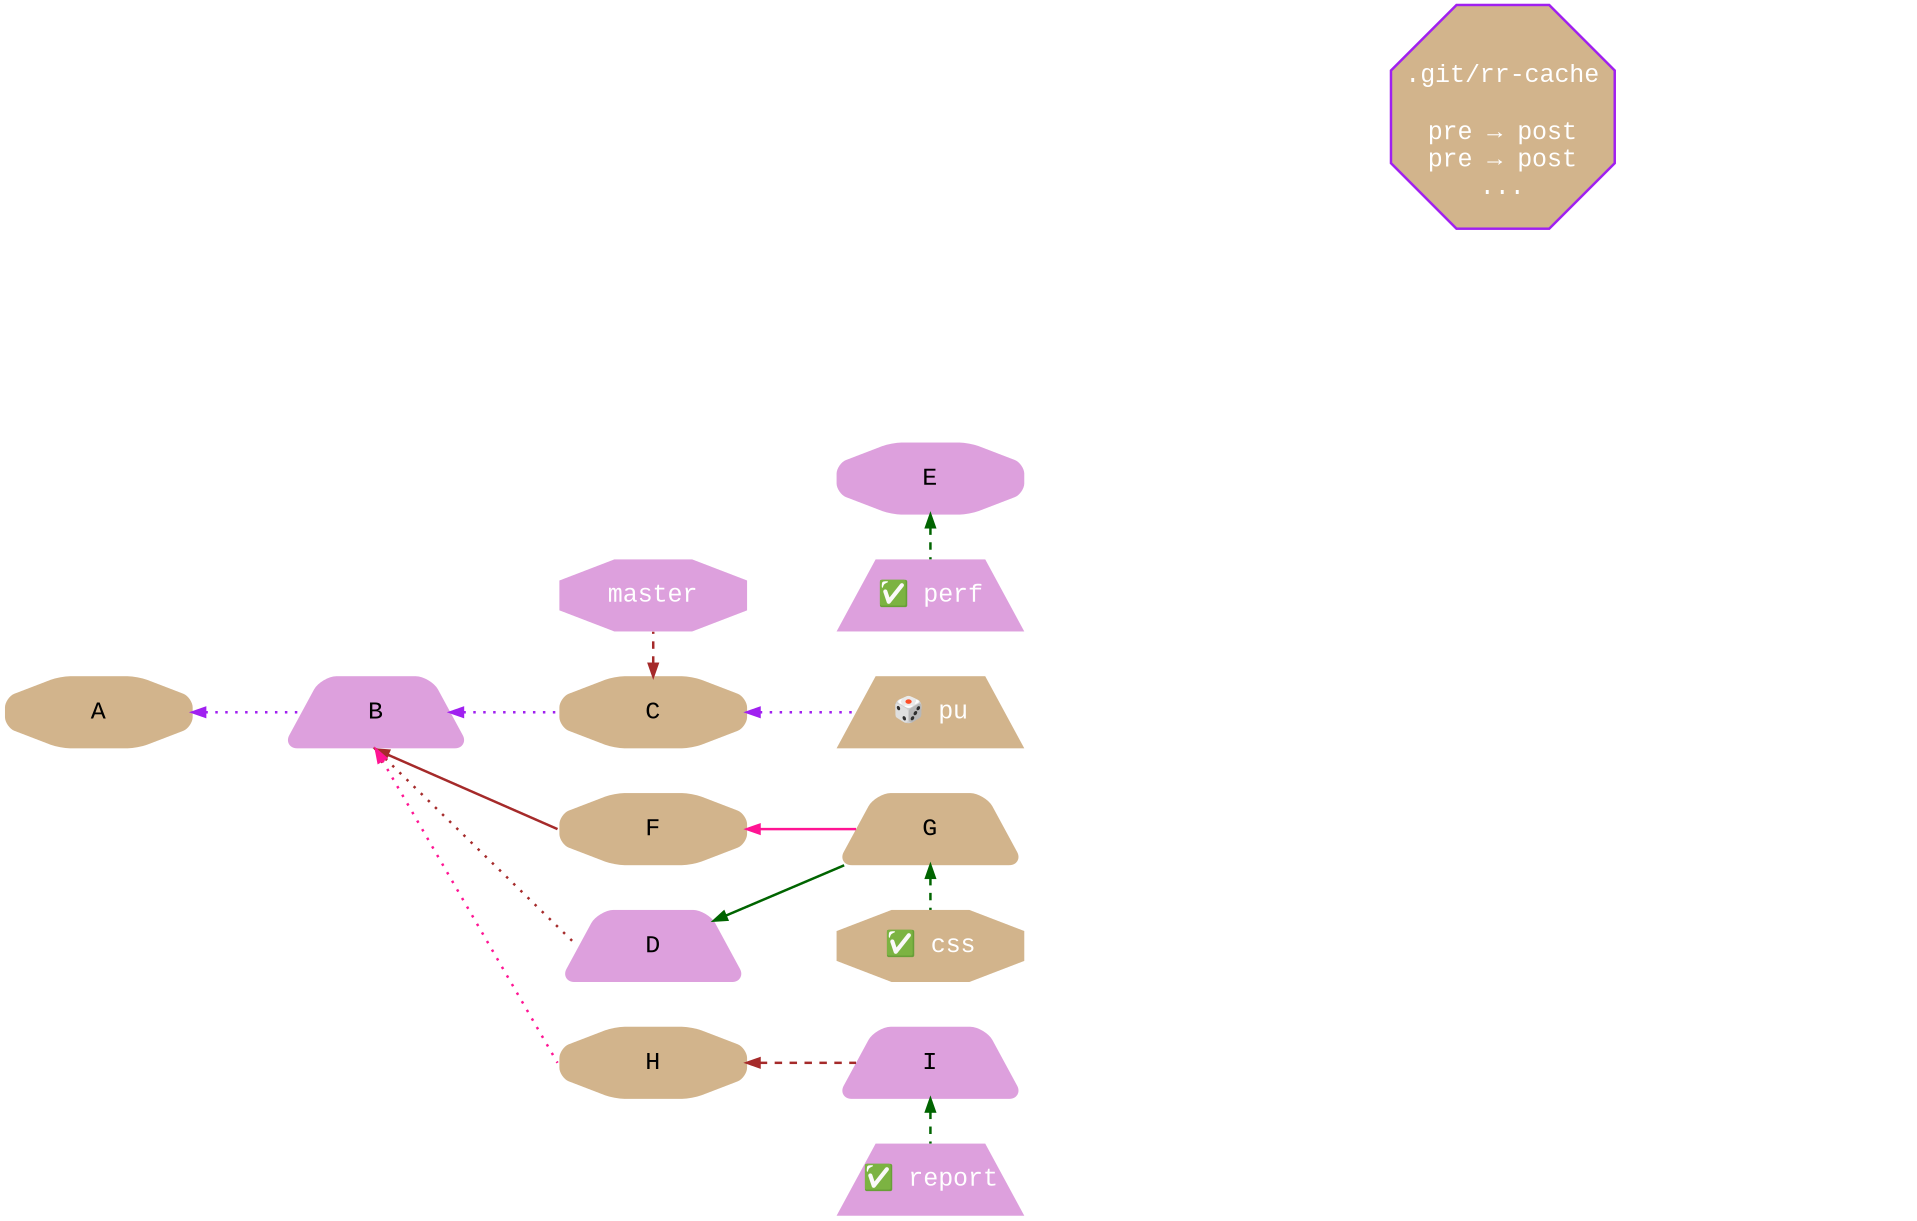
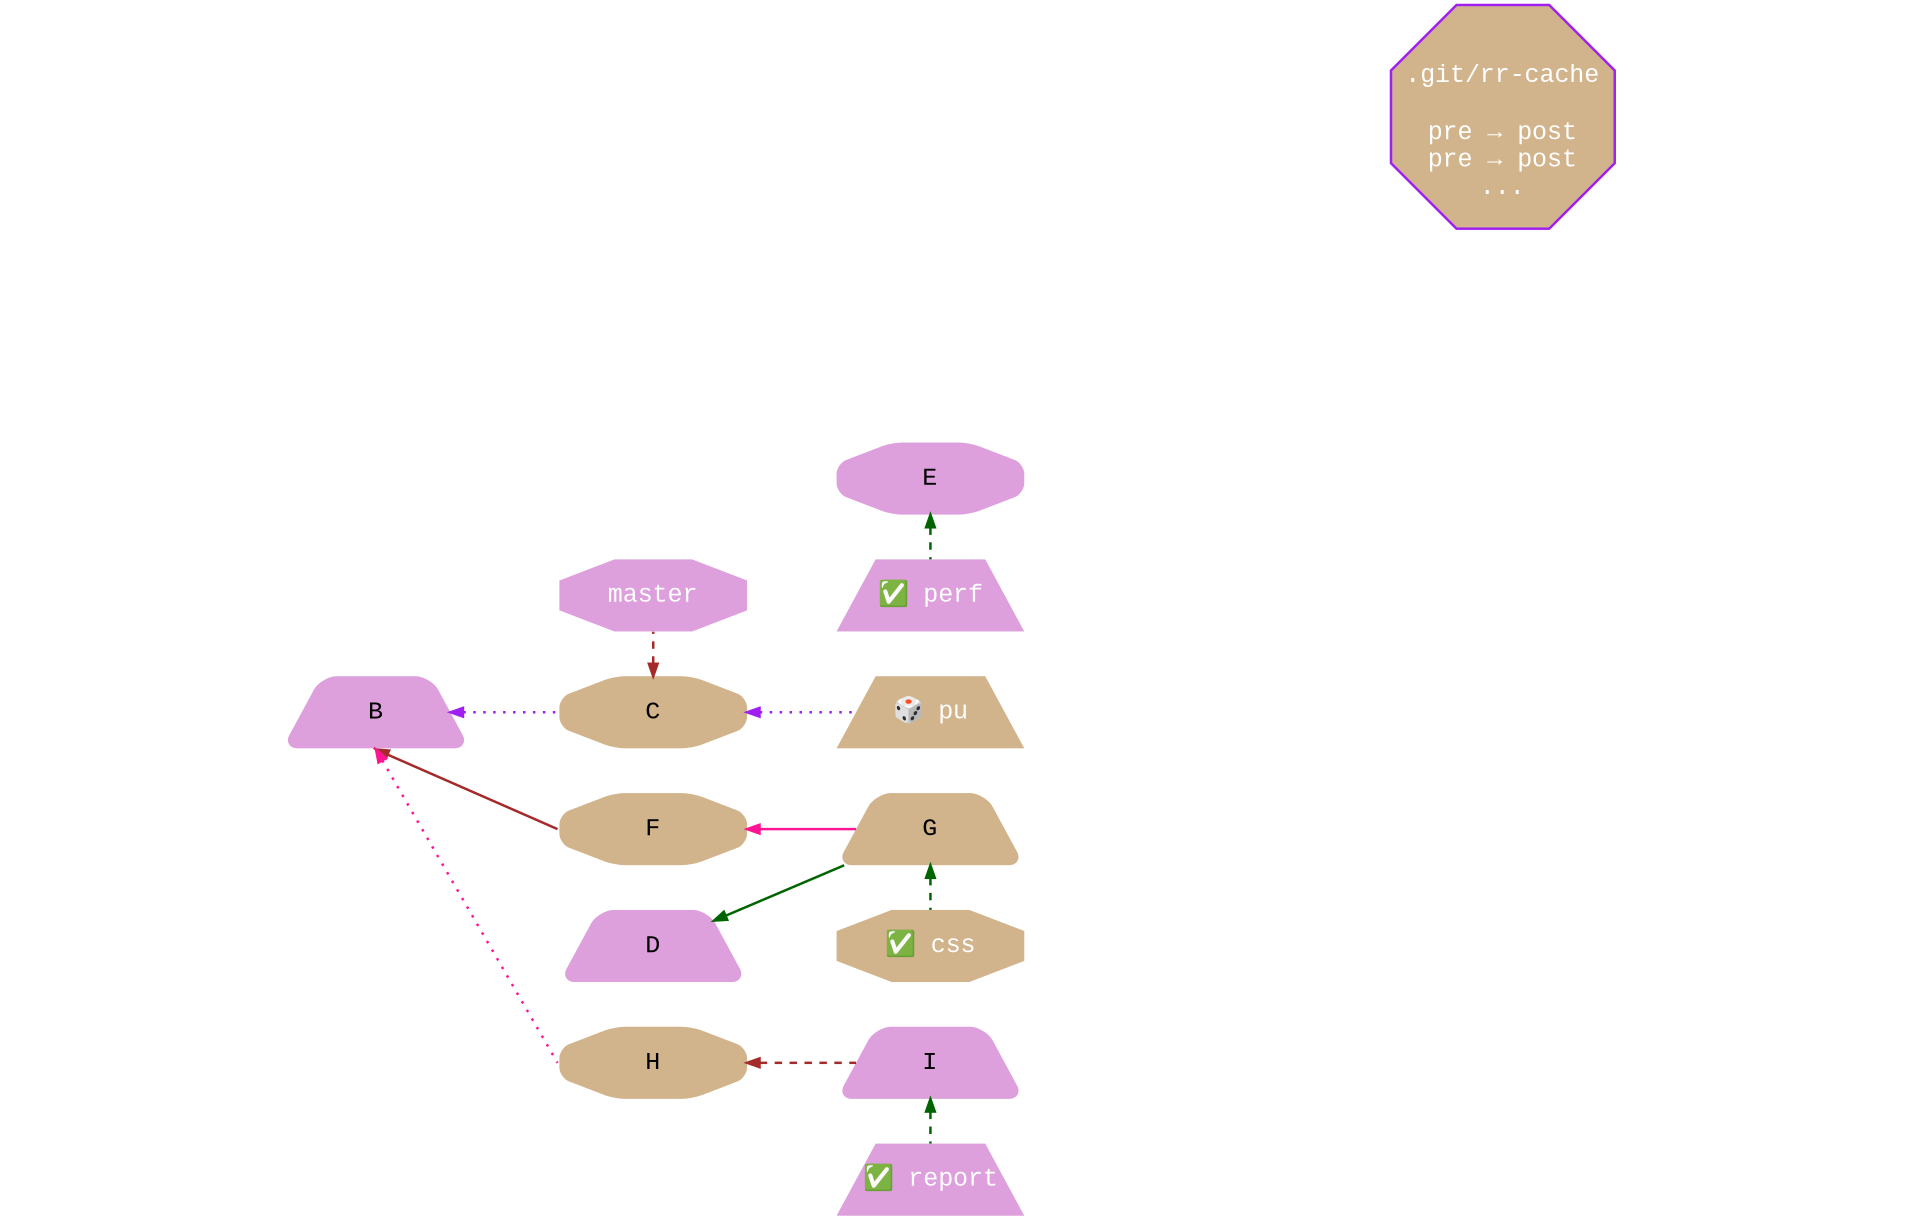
node "A": removed
edge "D" -> "B": removed
